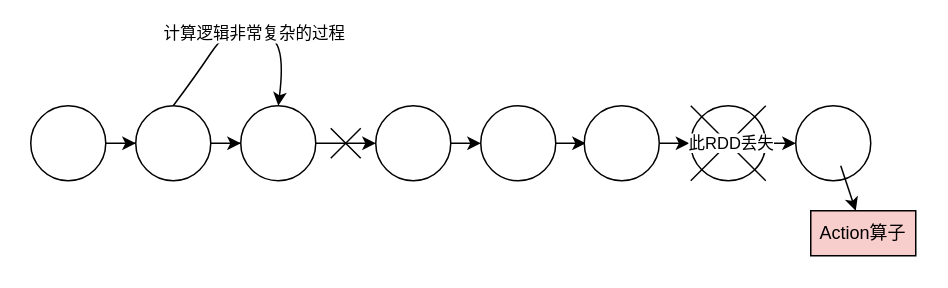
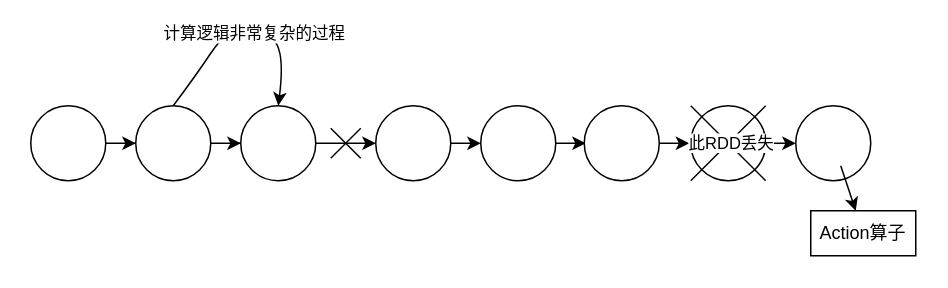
node "Action算子": fillcolor #f8cecc -> #ffffff
